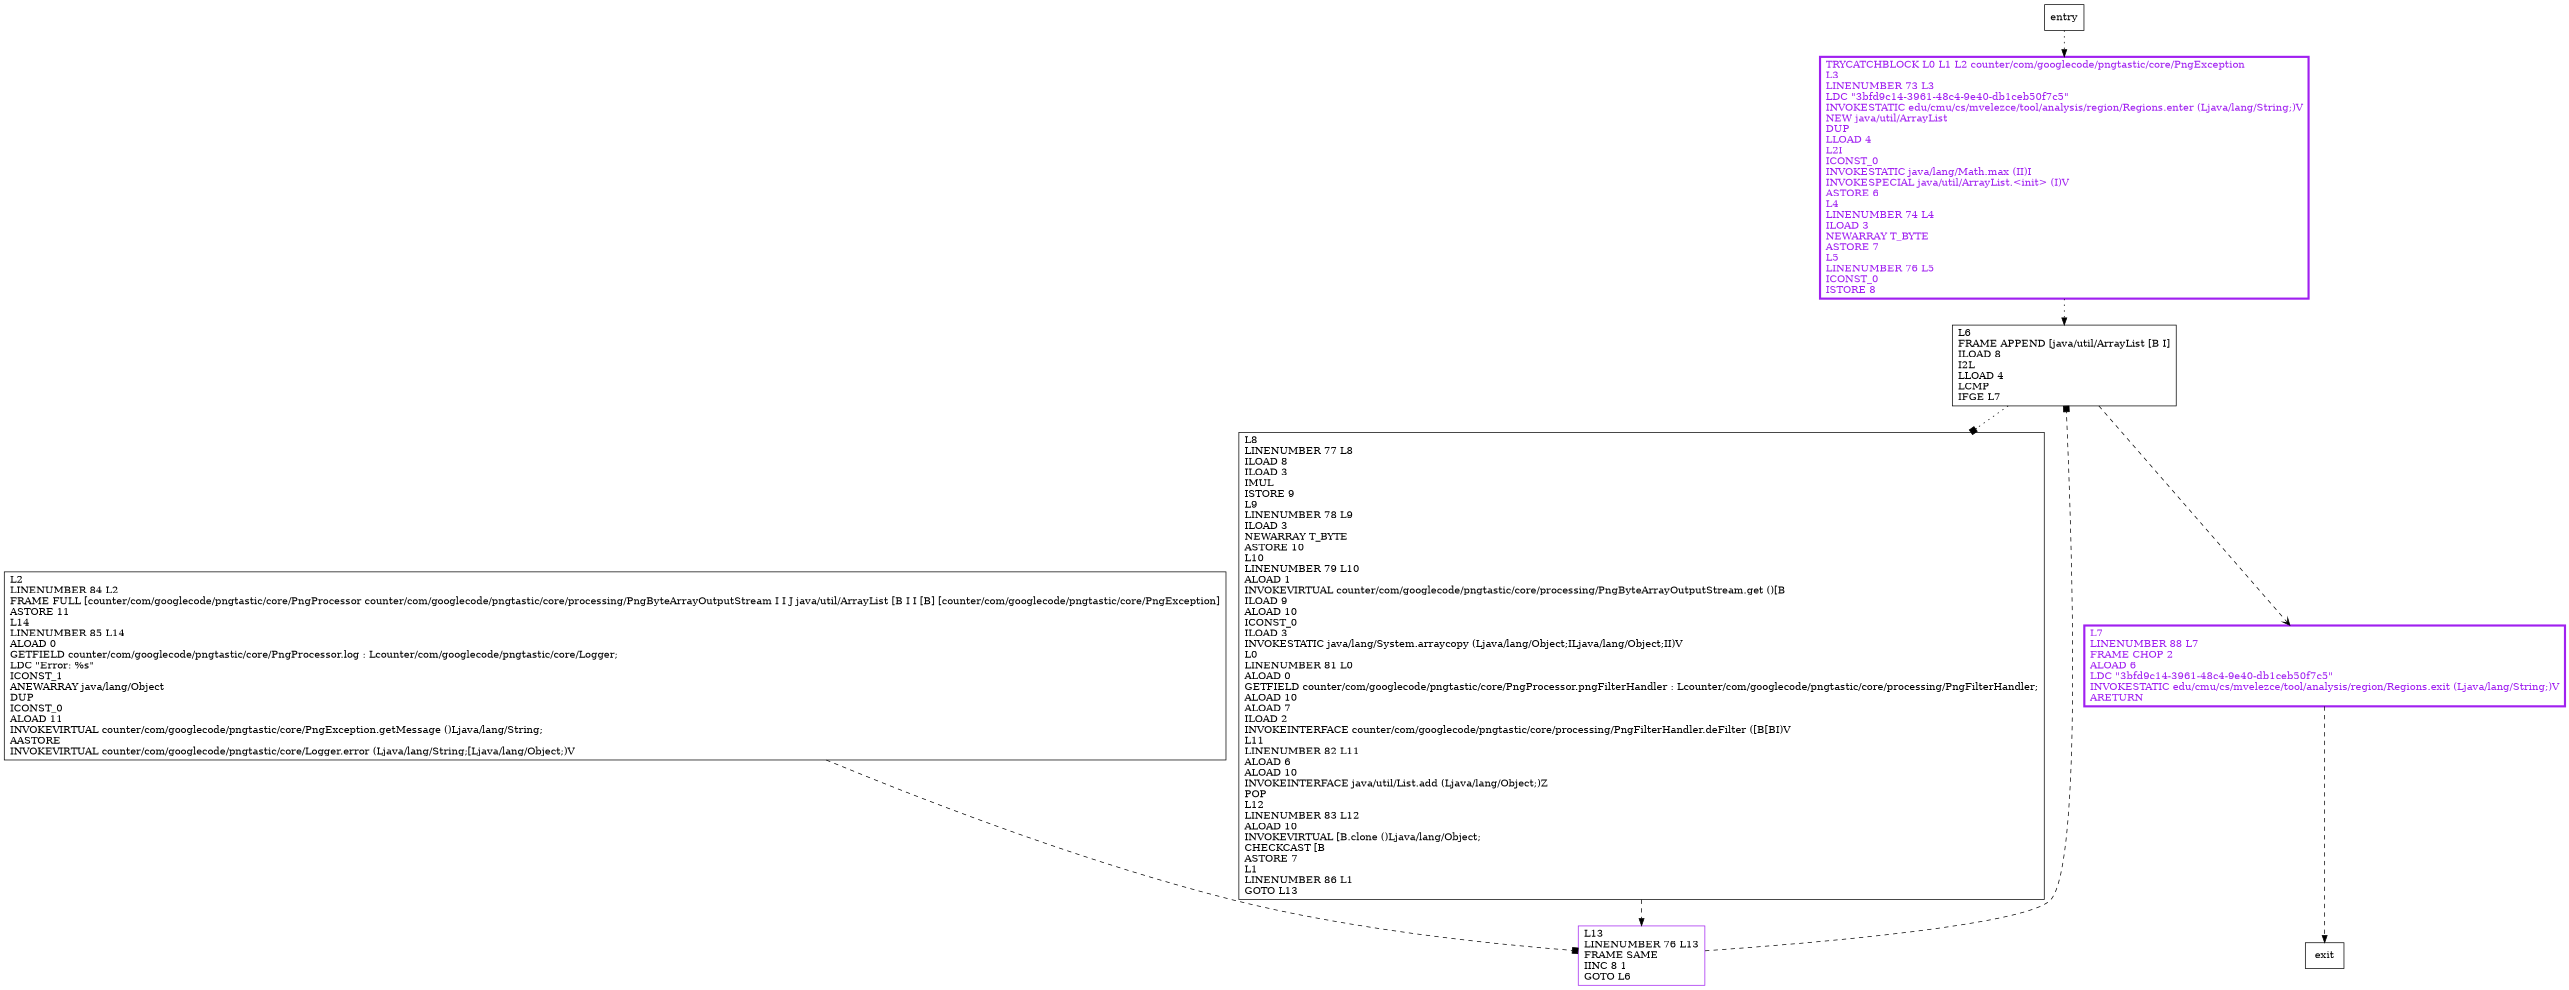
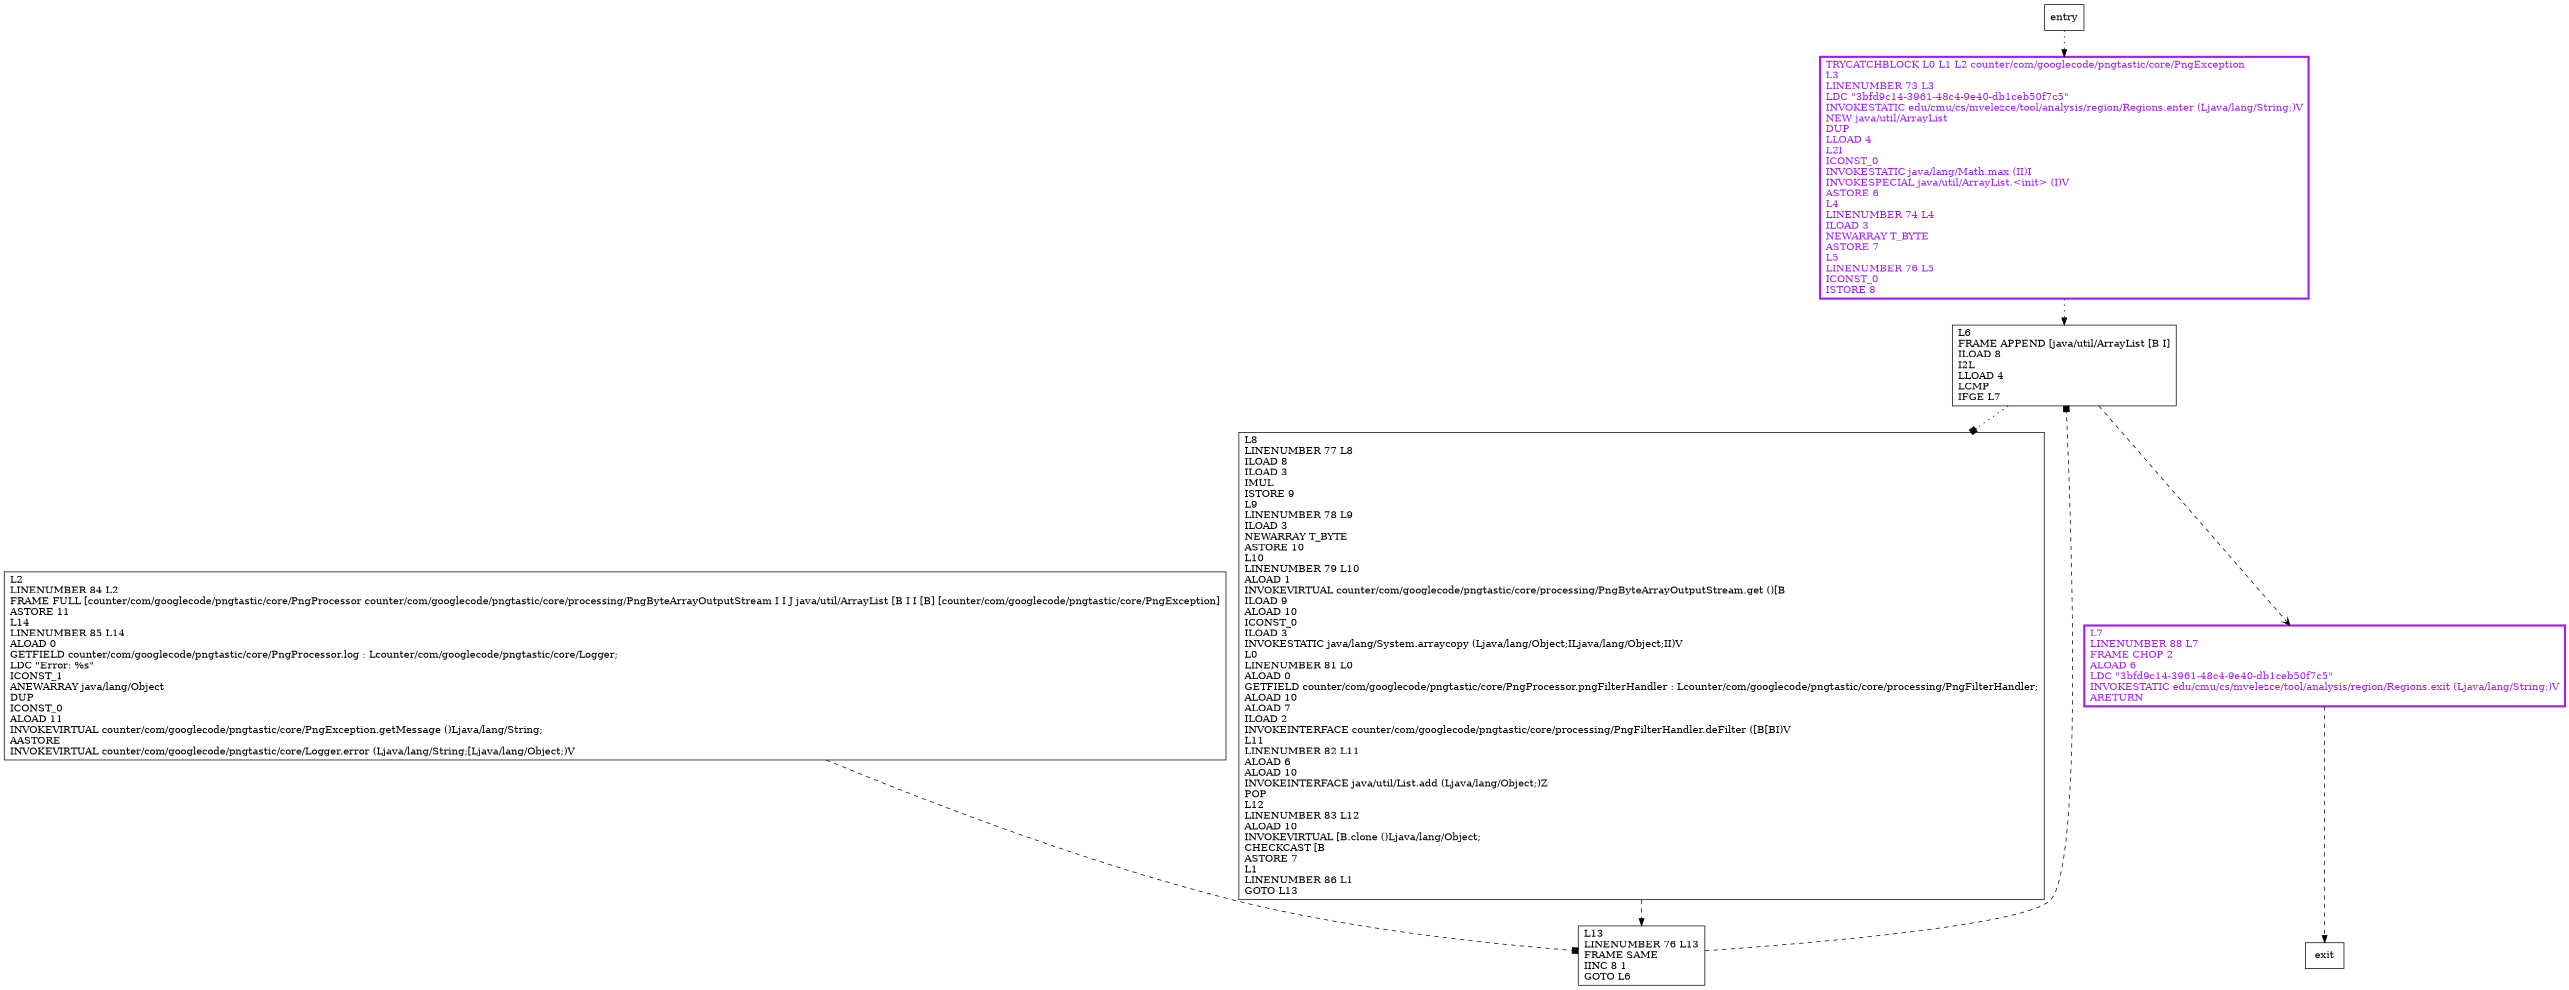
node "L13 LINENUMBER 76 L13 FRAME SAME IINC 8 1 GOTO L6": color purple -> black
